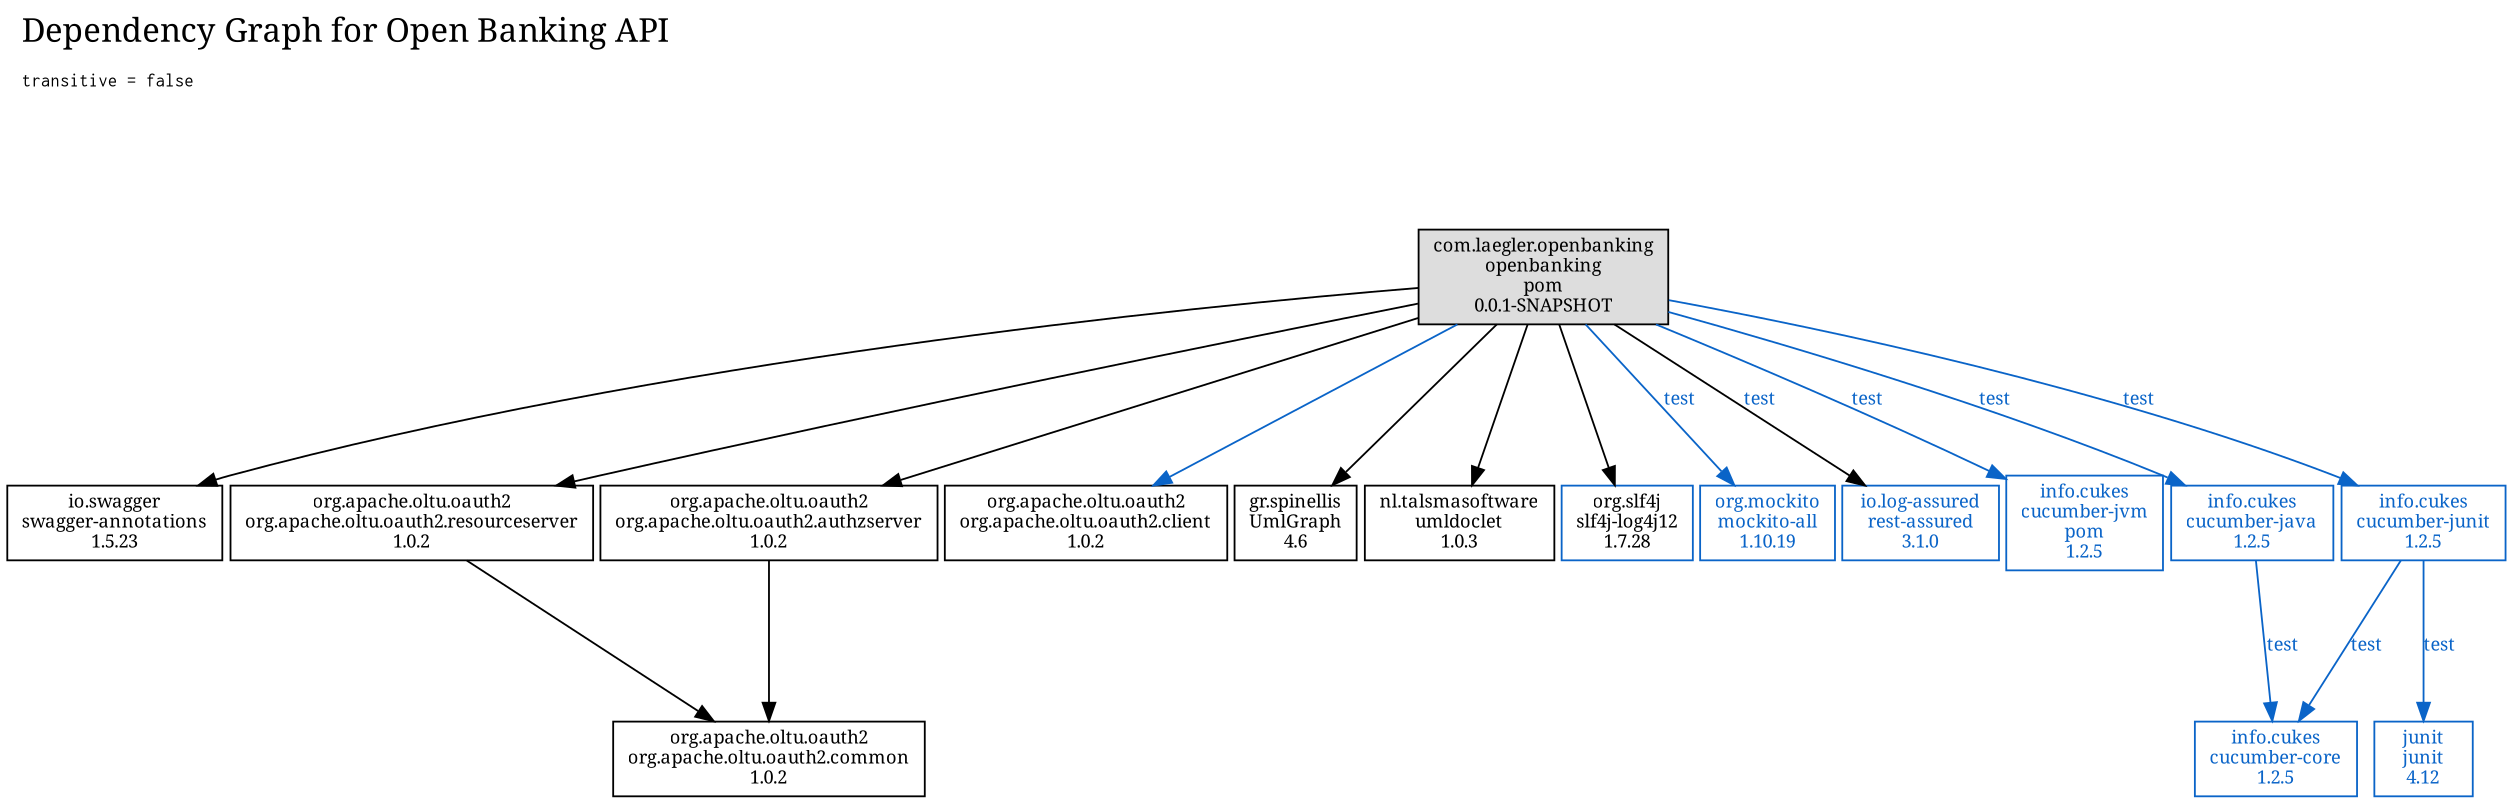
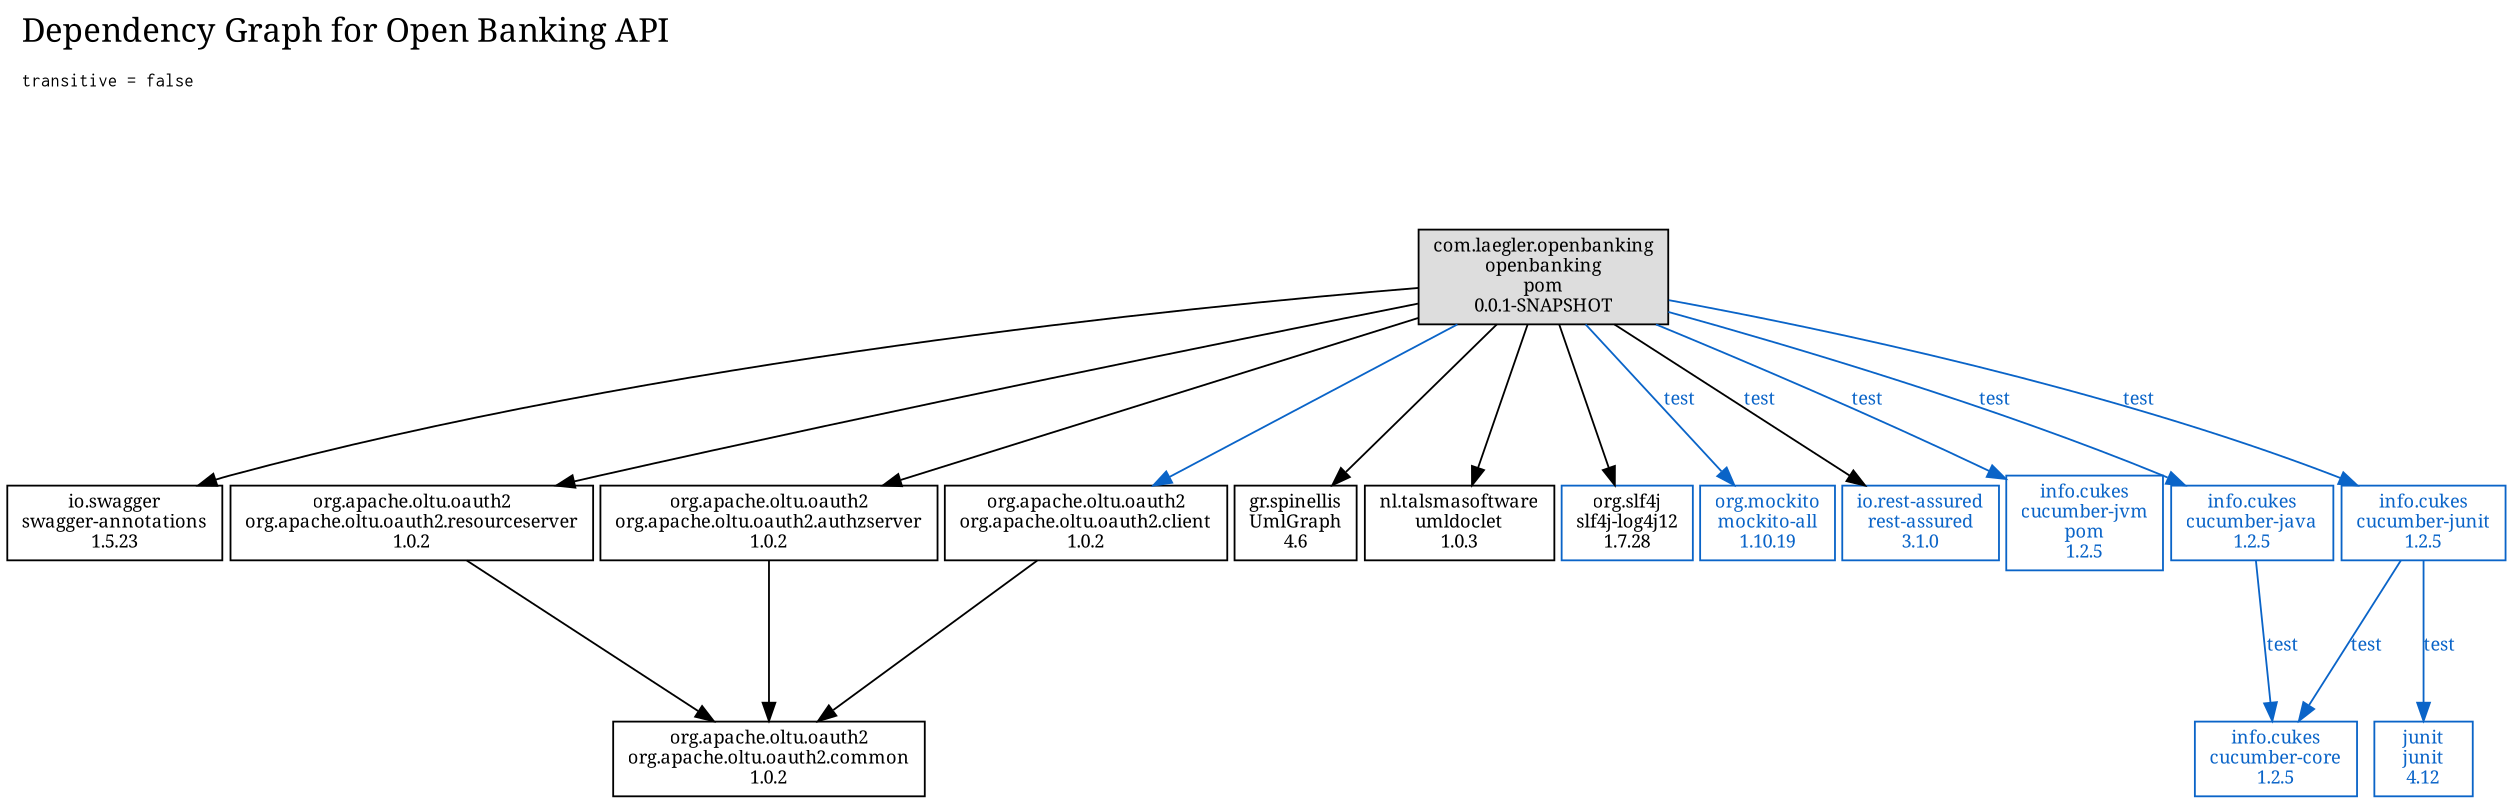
node "io.log-assured rest-assured 3.1.0": label "io.log-assured rest-assured 3.1.0" -> "io.rest-assured rest-assured 3.1.0"
edge "org.apache.oltu.oauth2 org.apache.oltu.oauth2.client 1.0.2" -> "org.apache.oltu.oauth2 org.apache.oltu.oauth2.common 1.0.2": added
